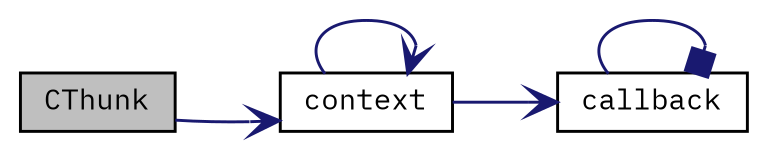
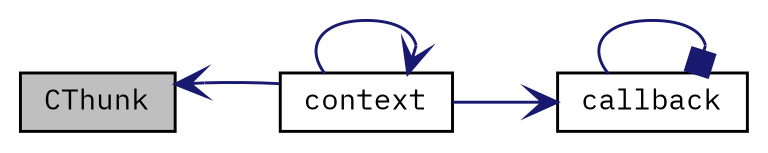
edge "CThunk" -> "context": reversed
